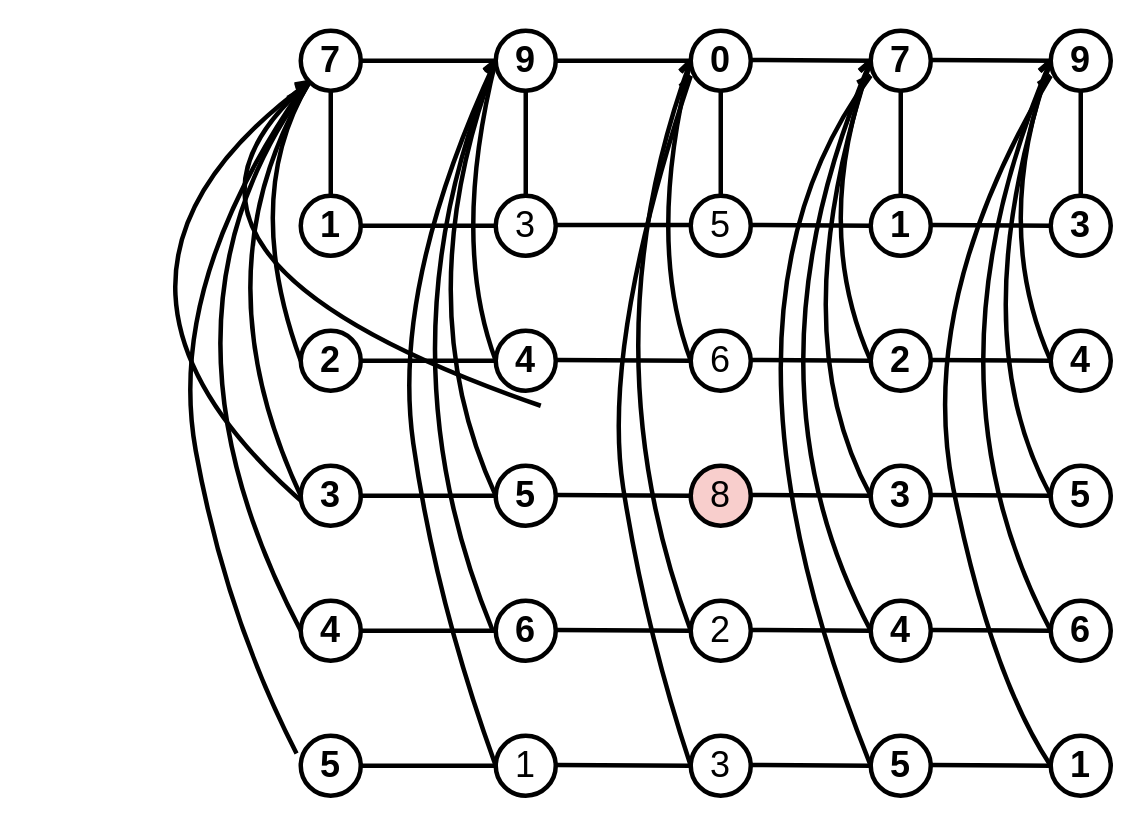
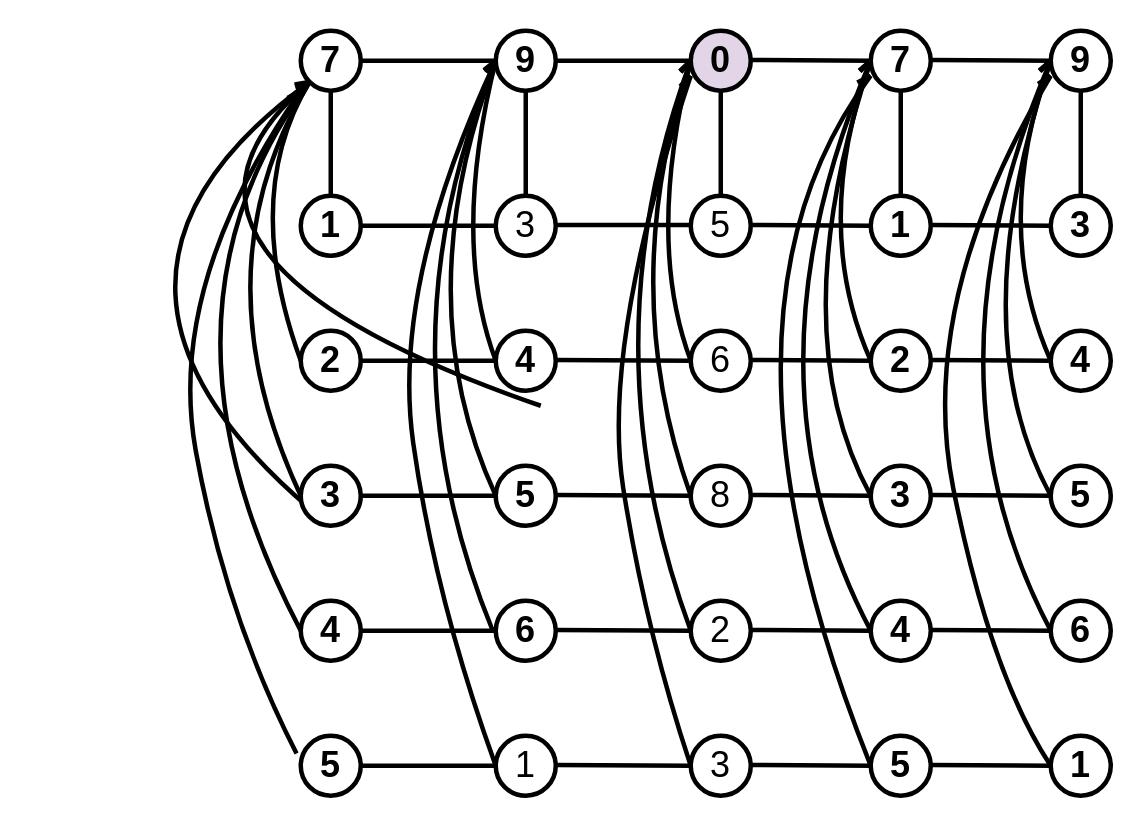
node "0": fillcolor #ffffff -> #e1d5e7
edge "8" -> "0": added
node "8": fillcolor #f8cecc -> #ffffff
